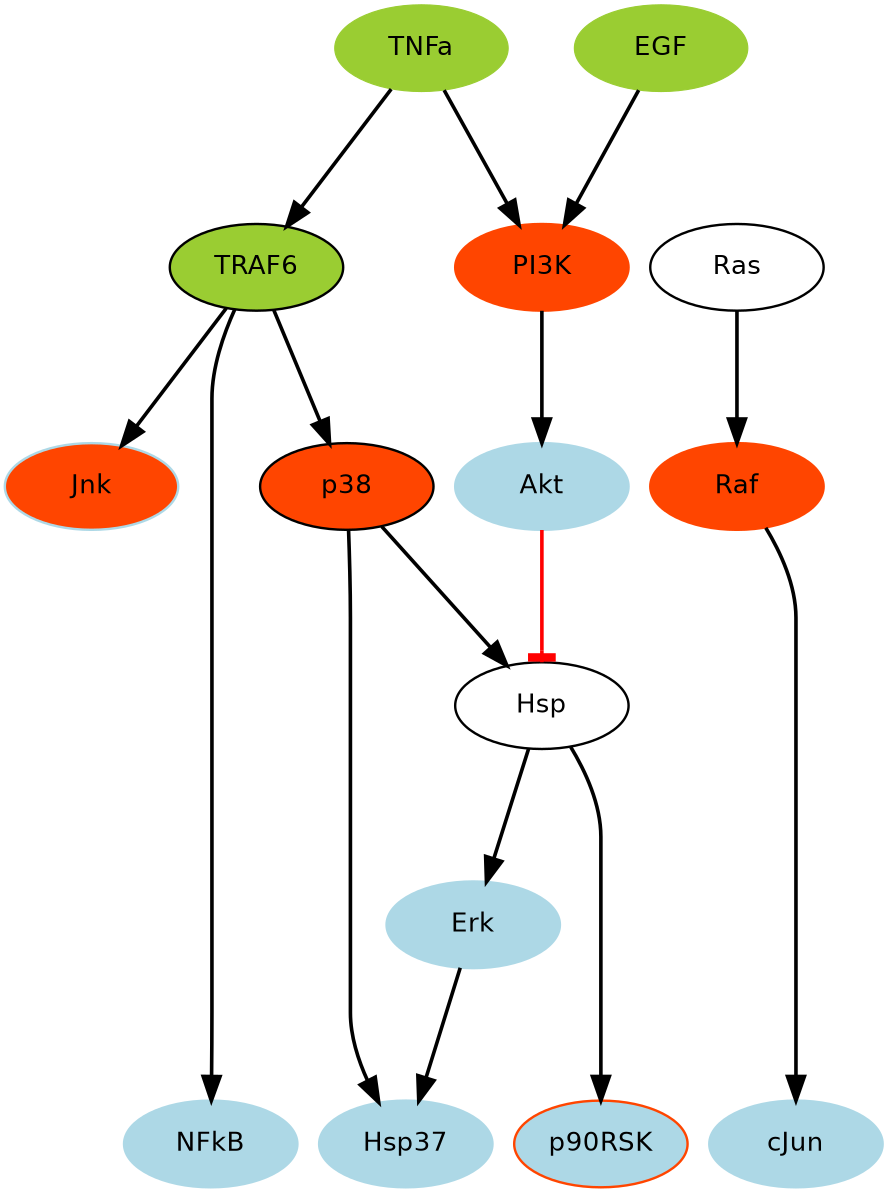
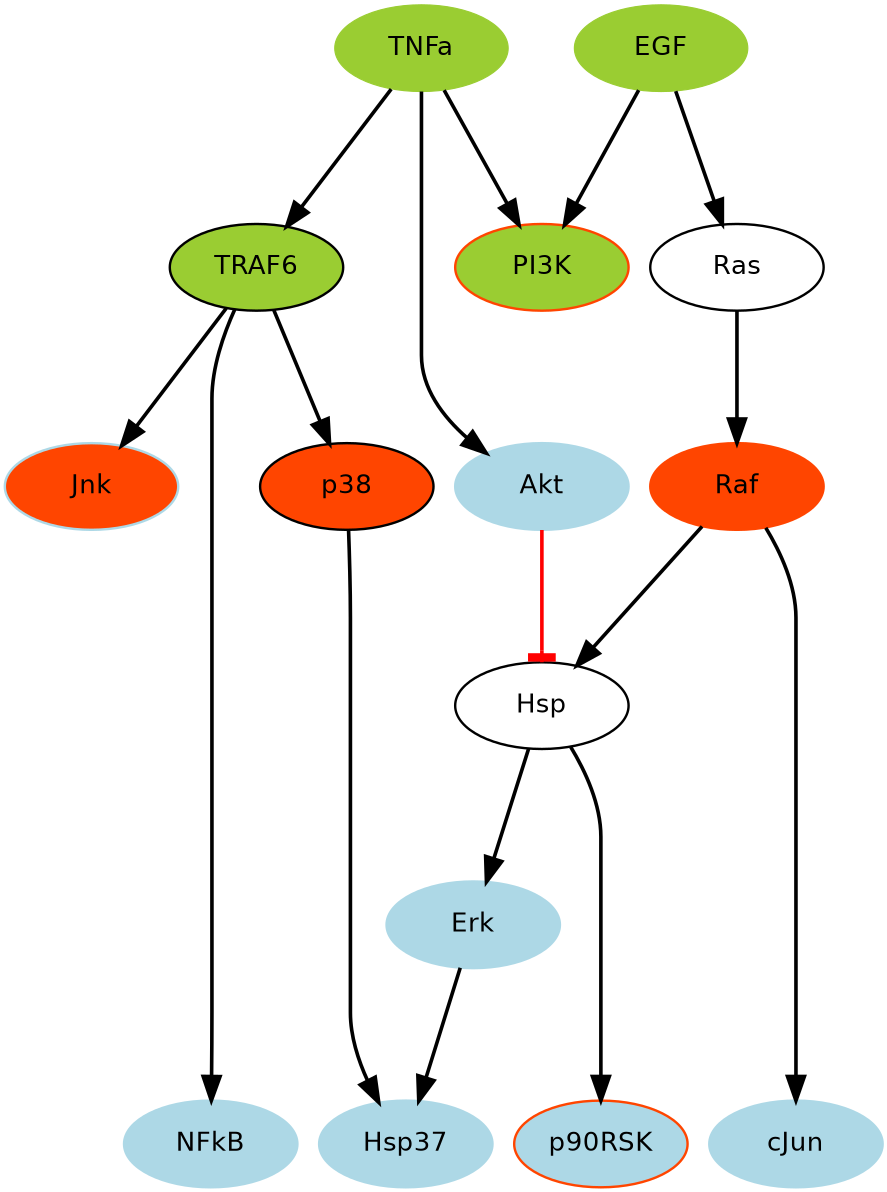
edge "EGF" -> "Ras": added
node "PI3K": fillcolor orangered -> olivedrab3
edge "PI3K" -> "Akt": now "TNFa" -> "Akt"
edge "p38" -> "Hsp": now "Raf" -> "Hsp"
